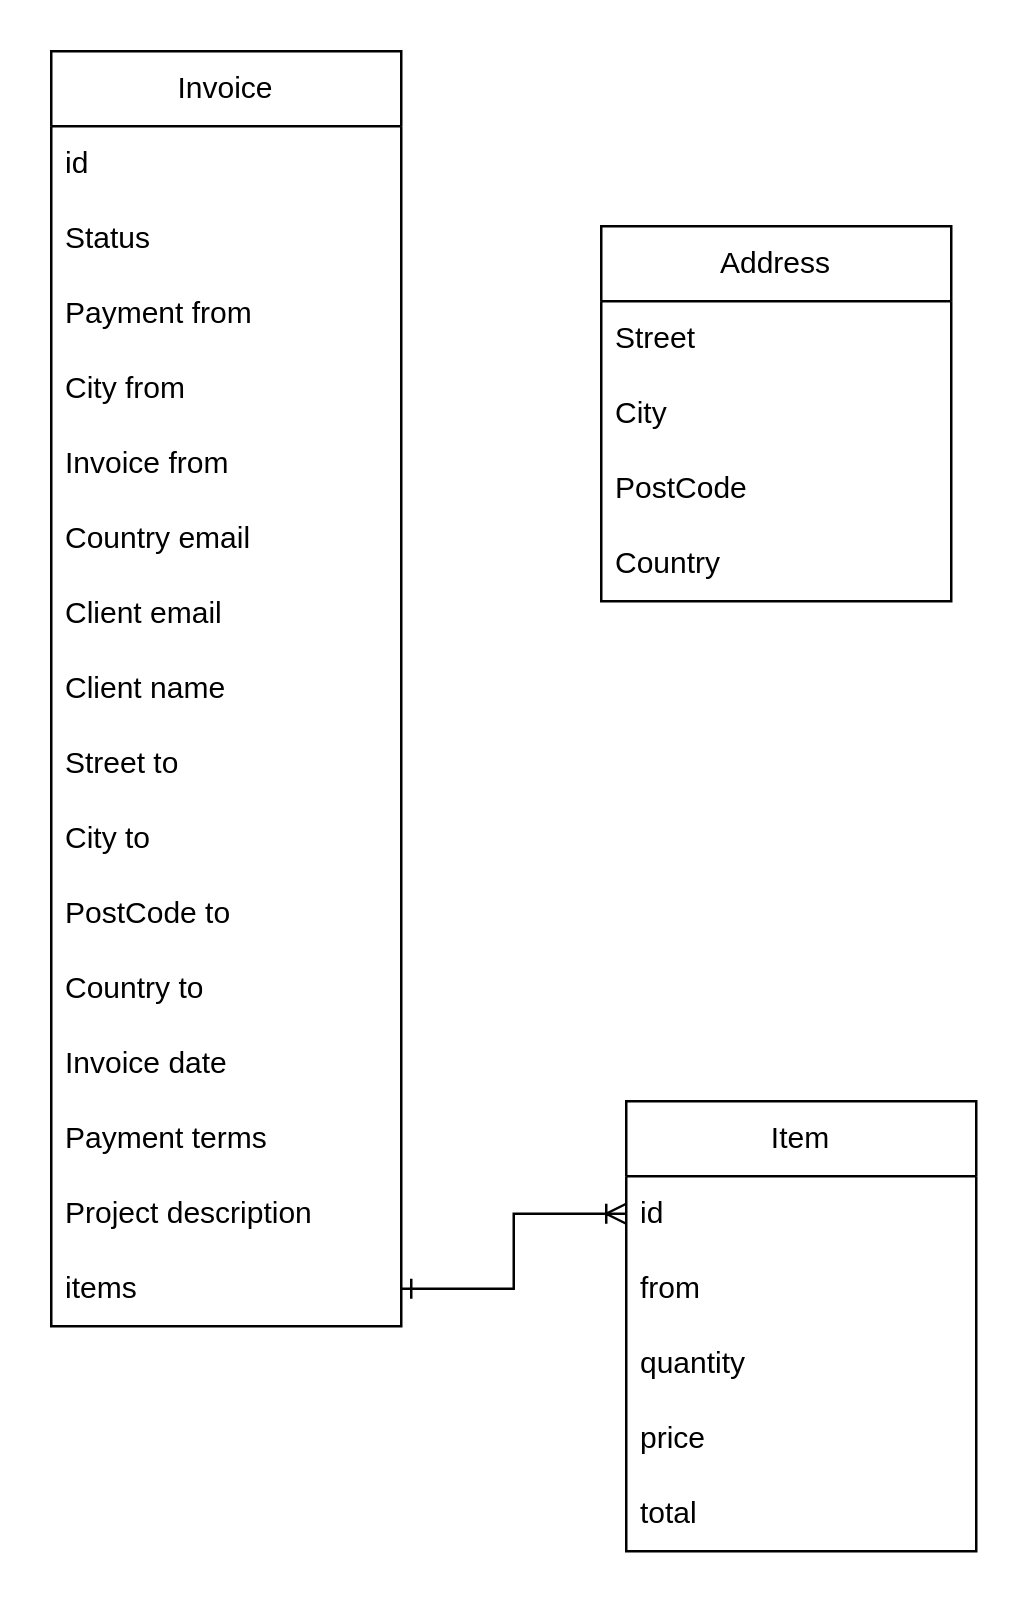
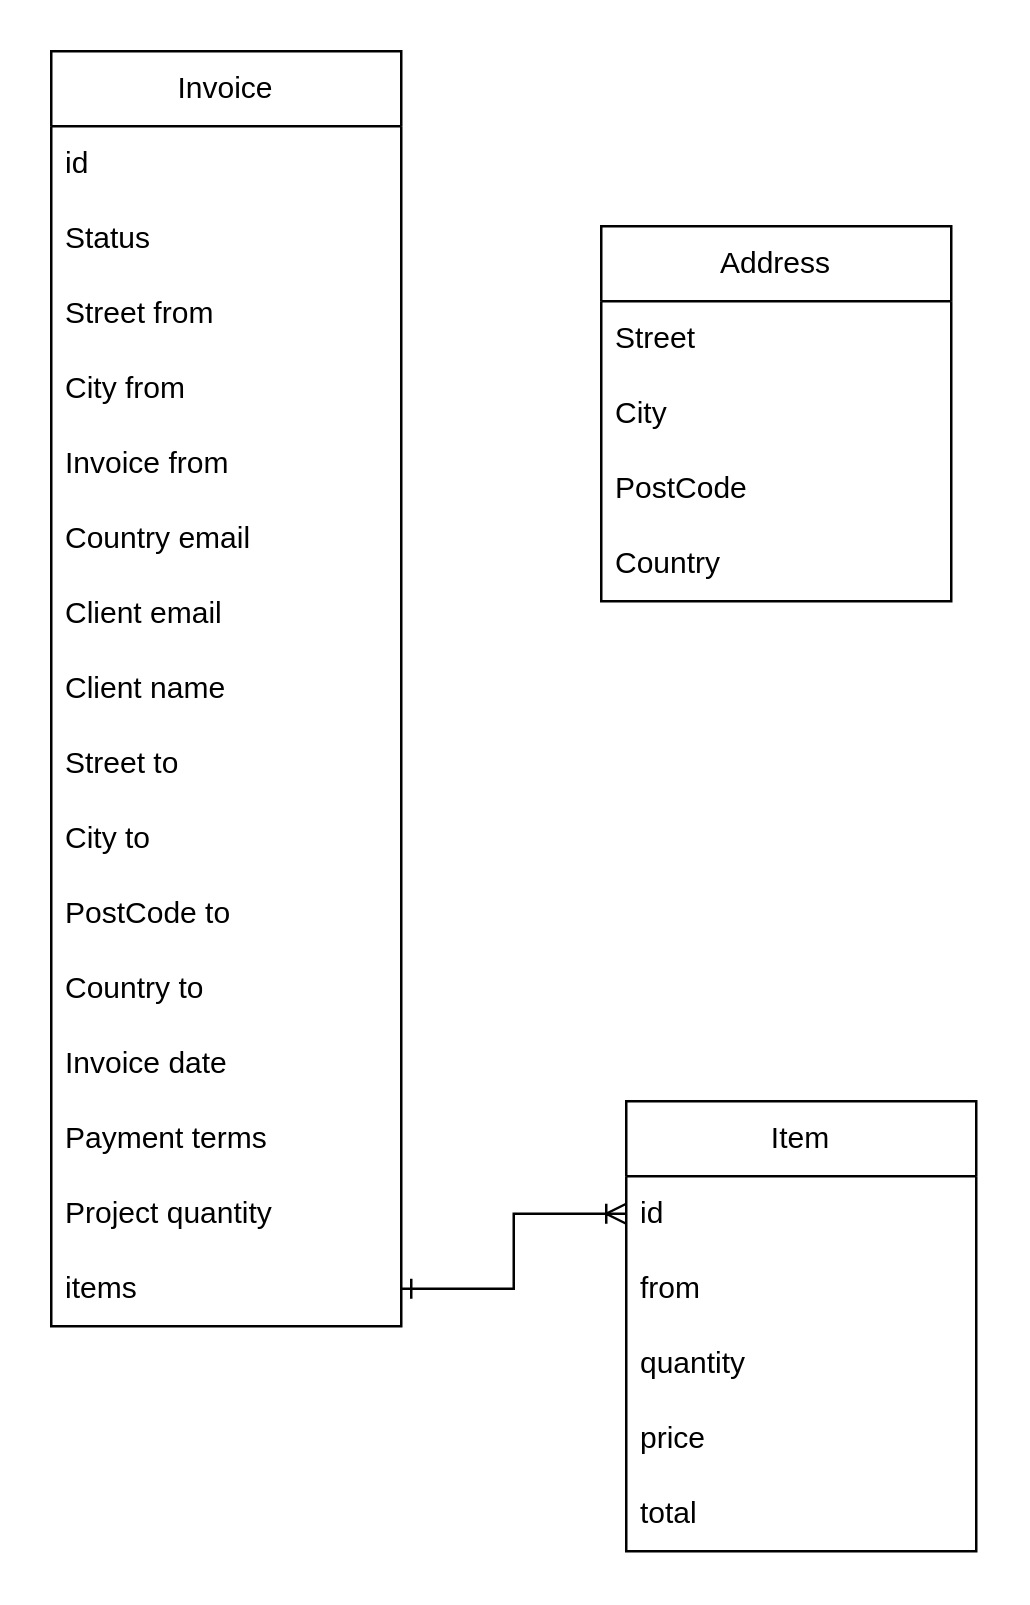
node "Payment from": label "Payment from" -> "Street from"
node "Project description": label "Project description" -> "Project quantity"
